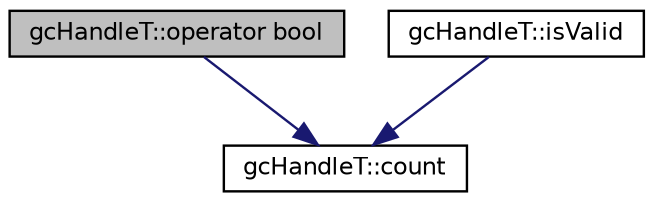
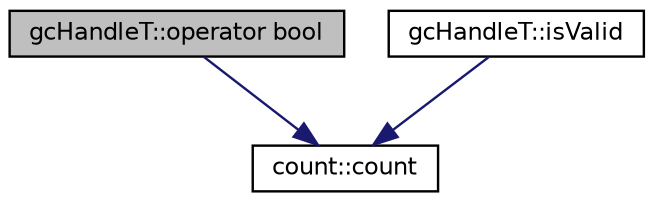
node "gcHandleT::count": label "gcHandleT::count" -> "count::count"
